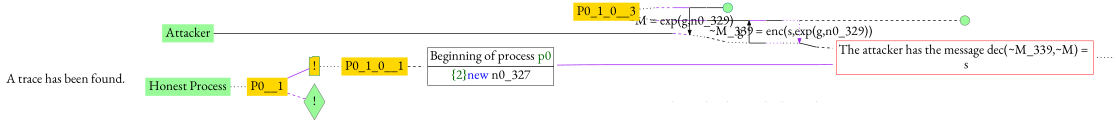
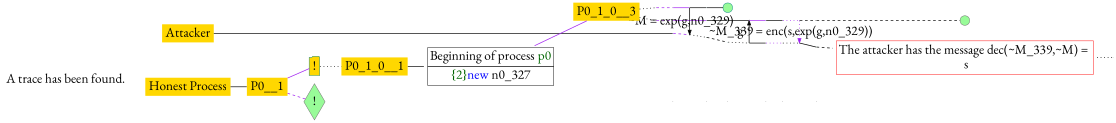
node "Attacker": fillcolor palegreen -> gold
edge "The attacker has the message dec(~M_339,~M) =" -- "Beginning of process": now "P0_1_0__3" -- "Beginning of process"
edge "P0_1_0__1" -- "Beginning of process": style dashed -> solid
node "Honest Process": fillcolor palegreen -> gold
edge "Honest Process" -- "P0__1": style dotted -> solid
